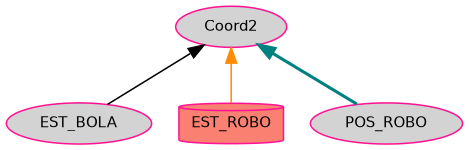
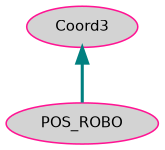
node "Coord2": label "Coord2" -> "Coord3"
node "EST_BOLA": removed
node "EST_ROBO": removed
